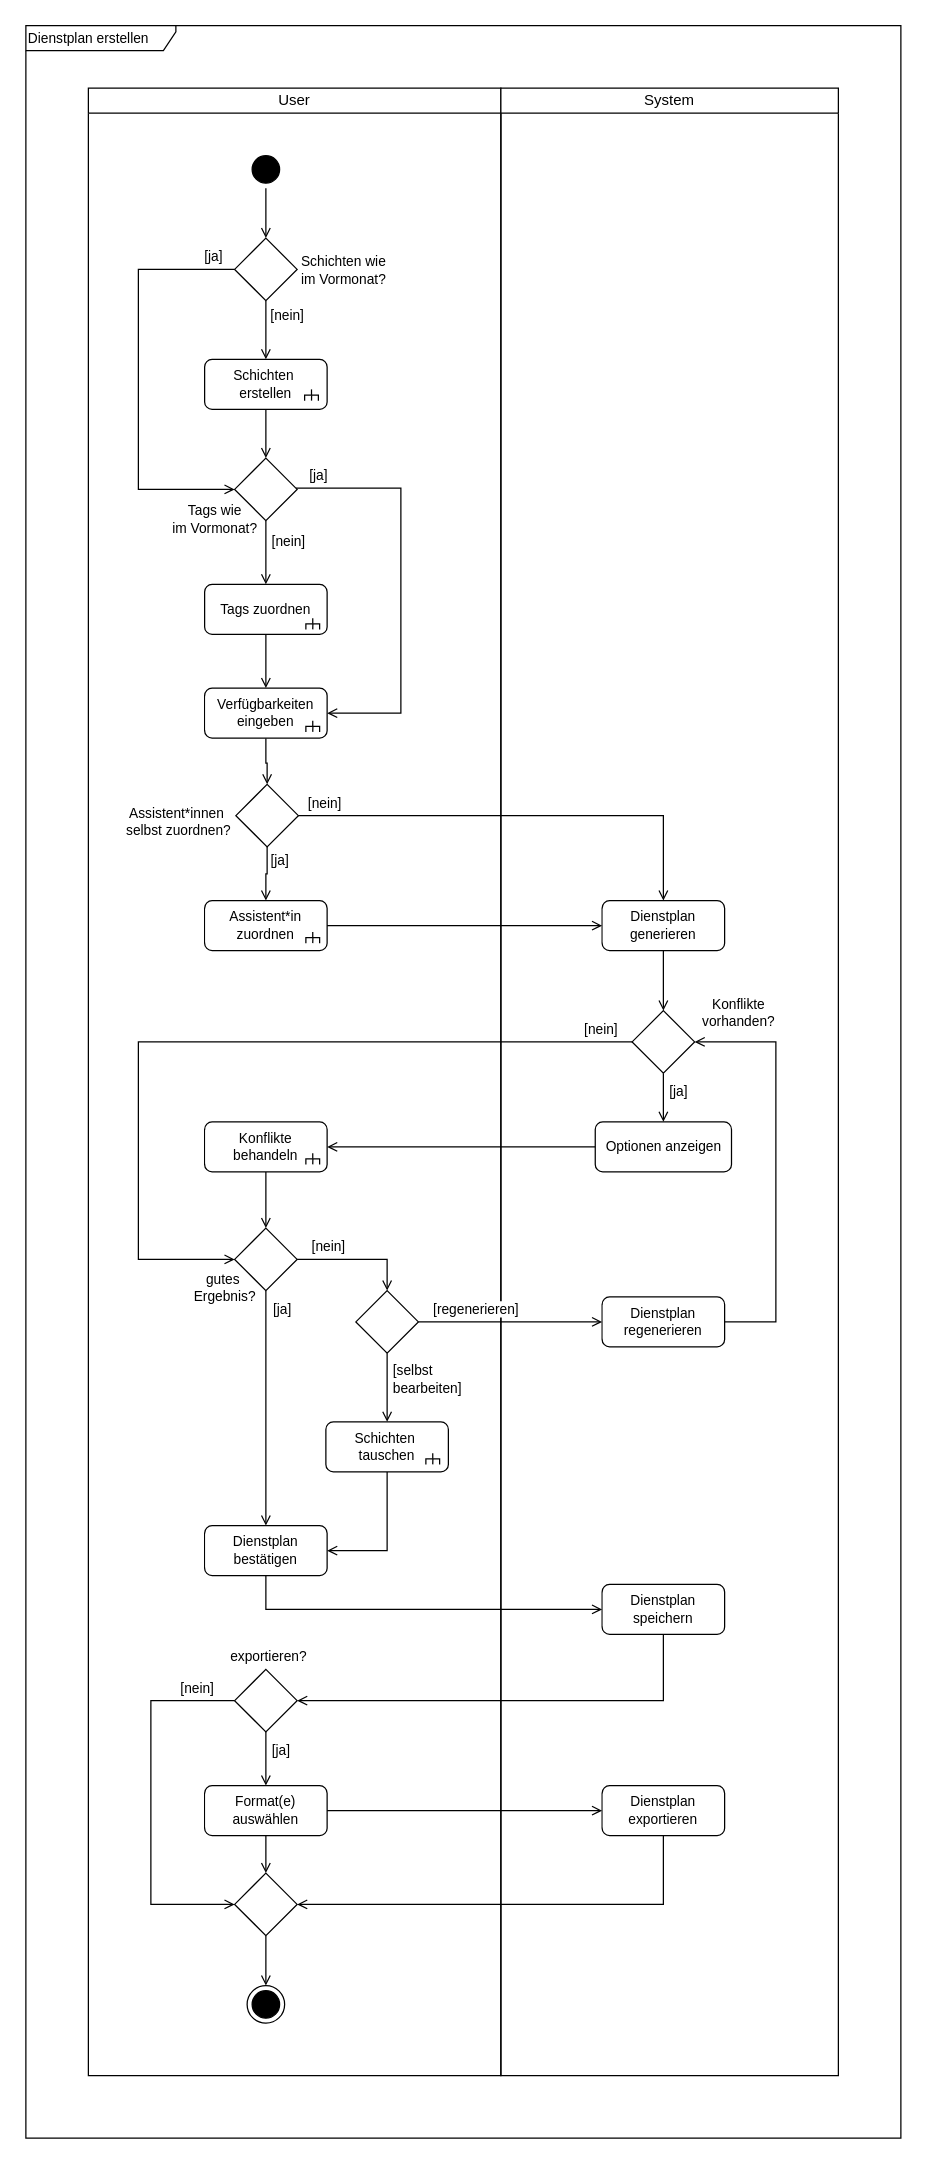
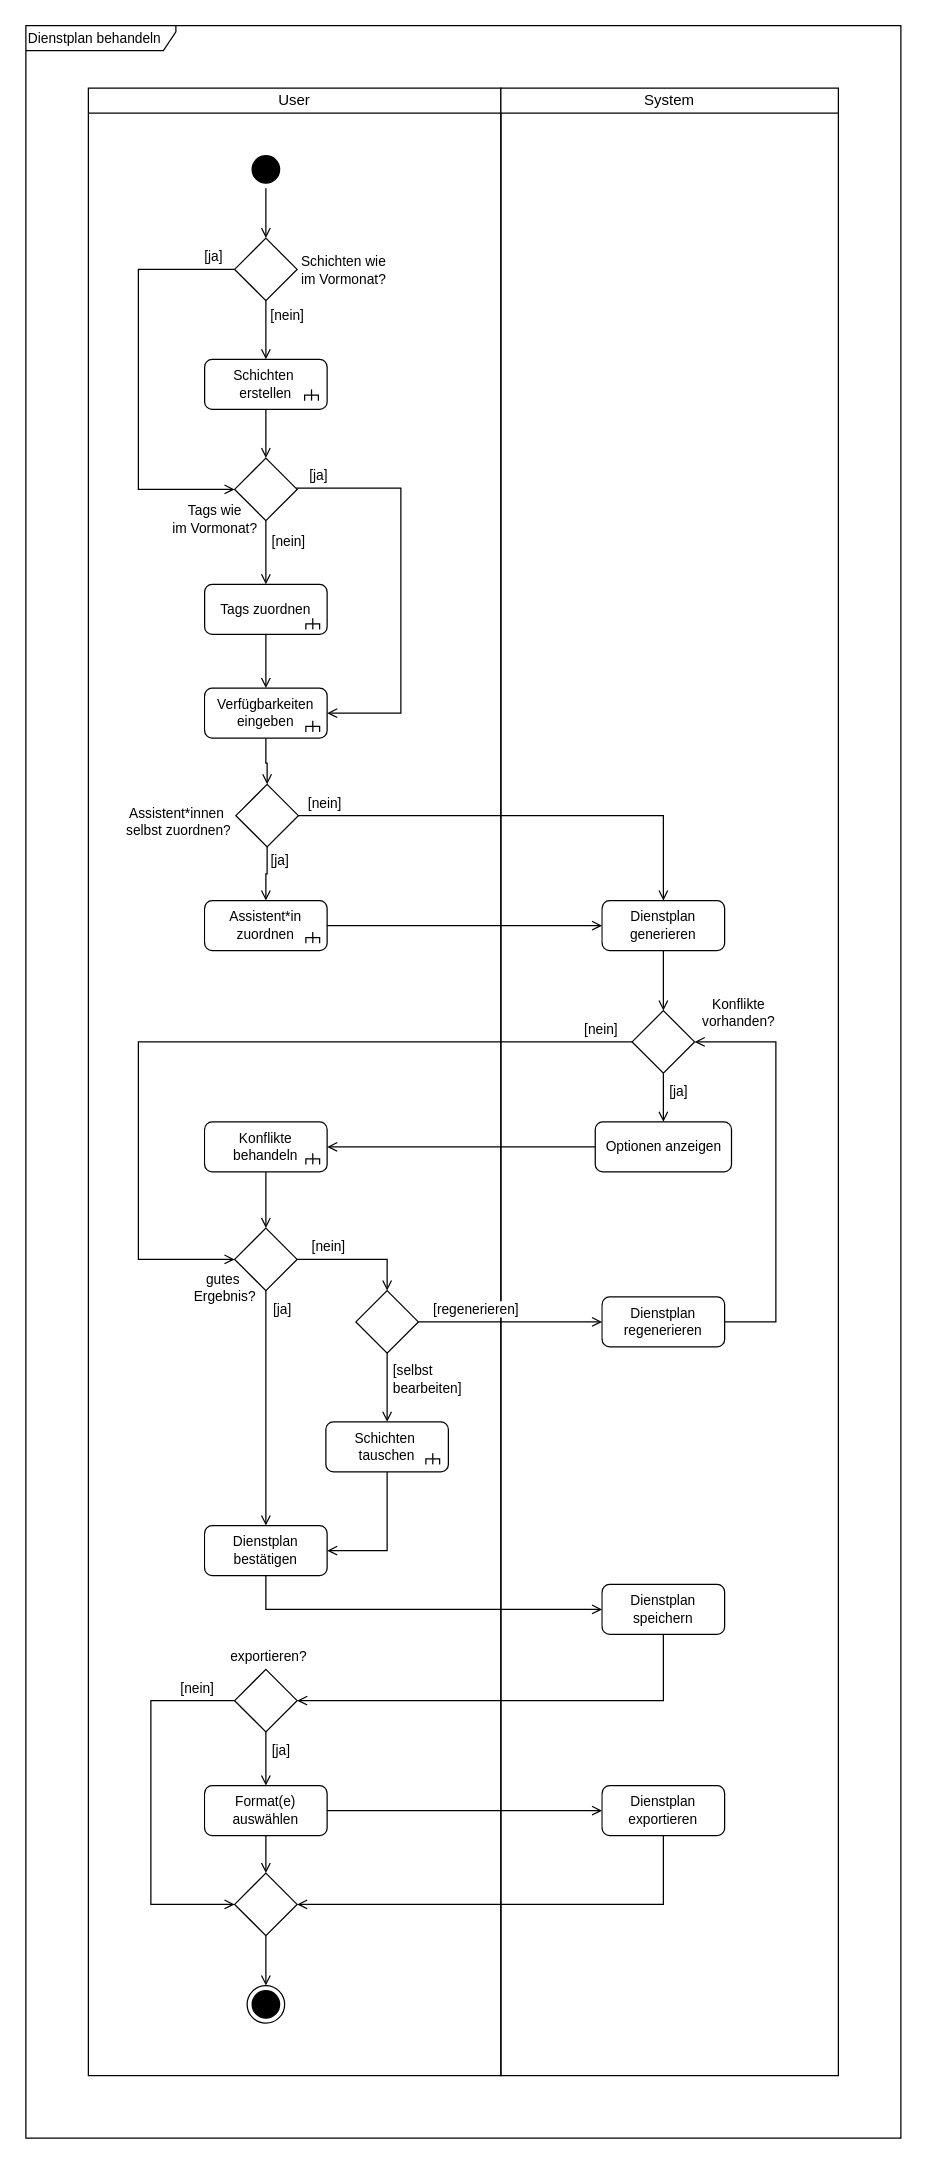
node "Dienstplan erstellen": label "Dienstplan erstellen" -> "Dienstplan behandeln"
